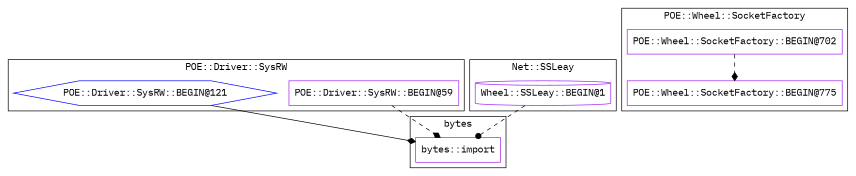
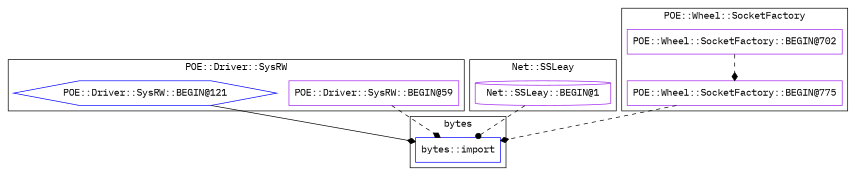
node "Wheel::SSLeay::BEGIN@1": label "Wheel::SSLeay::BEGIN@1" -> "Net::SSLeay::BEGIN@1"
edge "POE::Wheel::SocketFactory::BEGIN@775" -> "bytes::import": added
node "bytes::import": color purple -> blue
